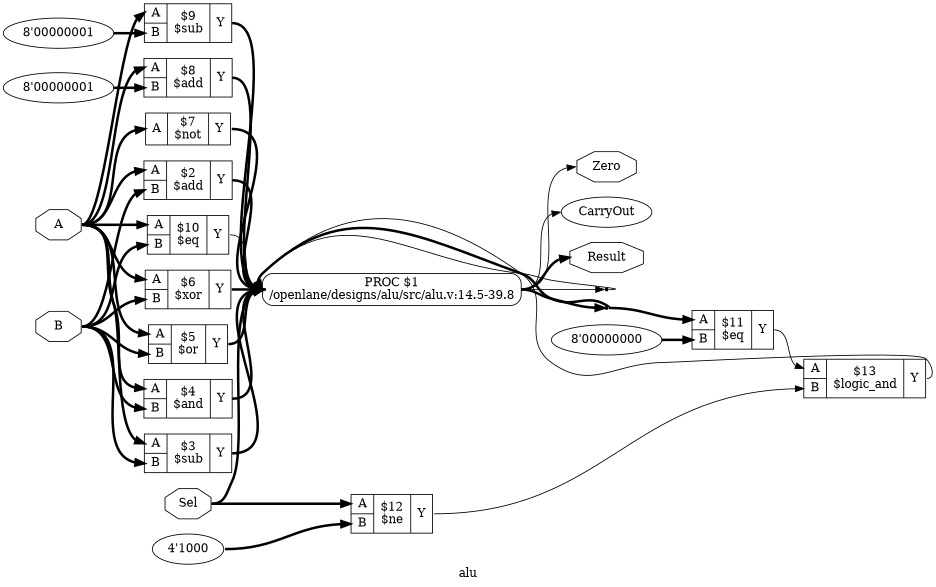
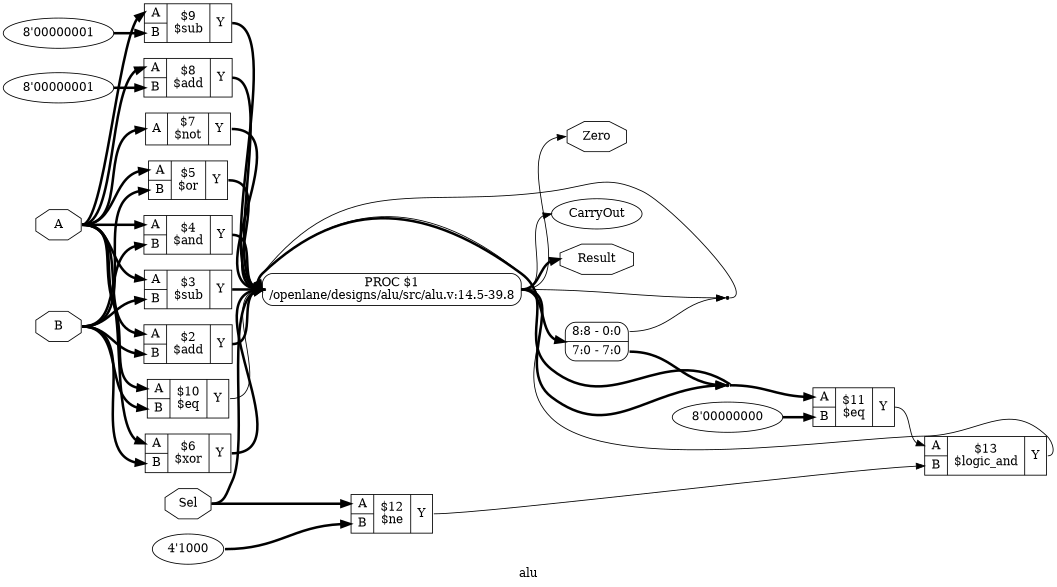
node "8:8 - 0:0": added
